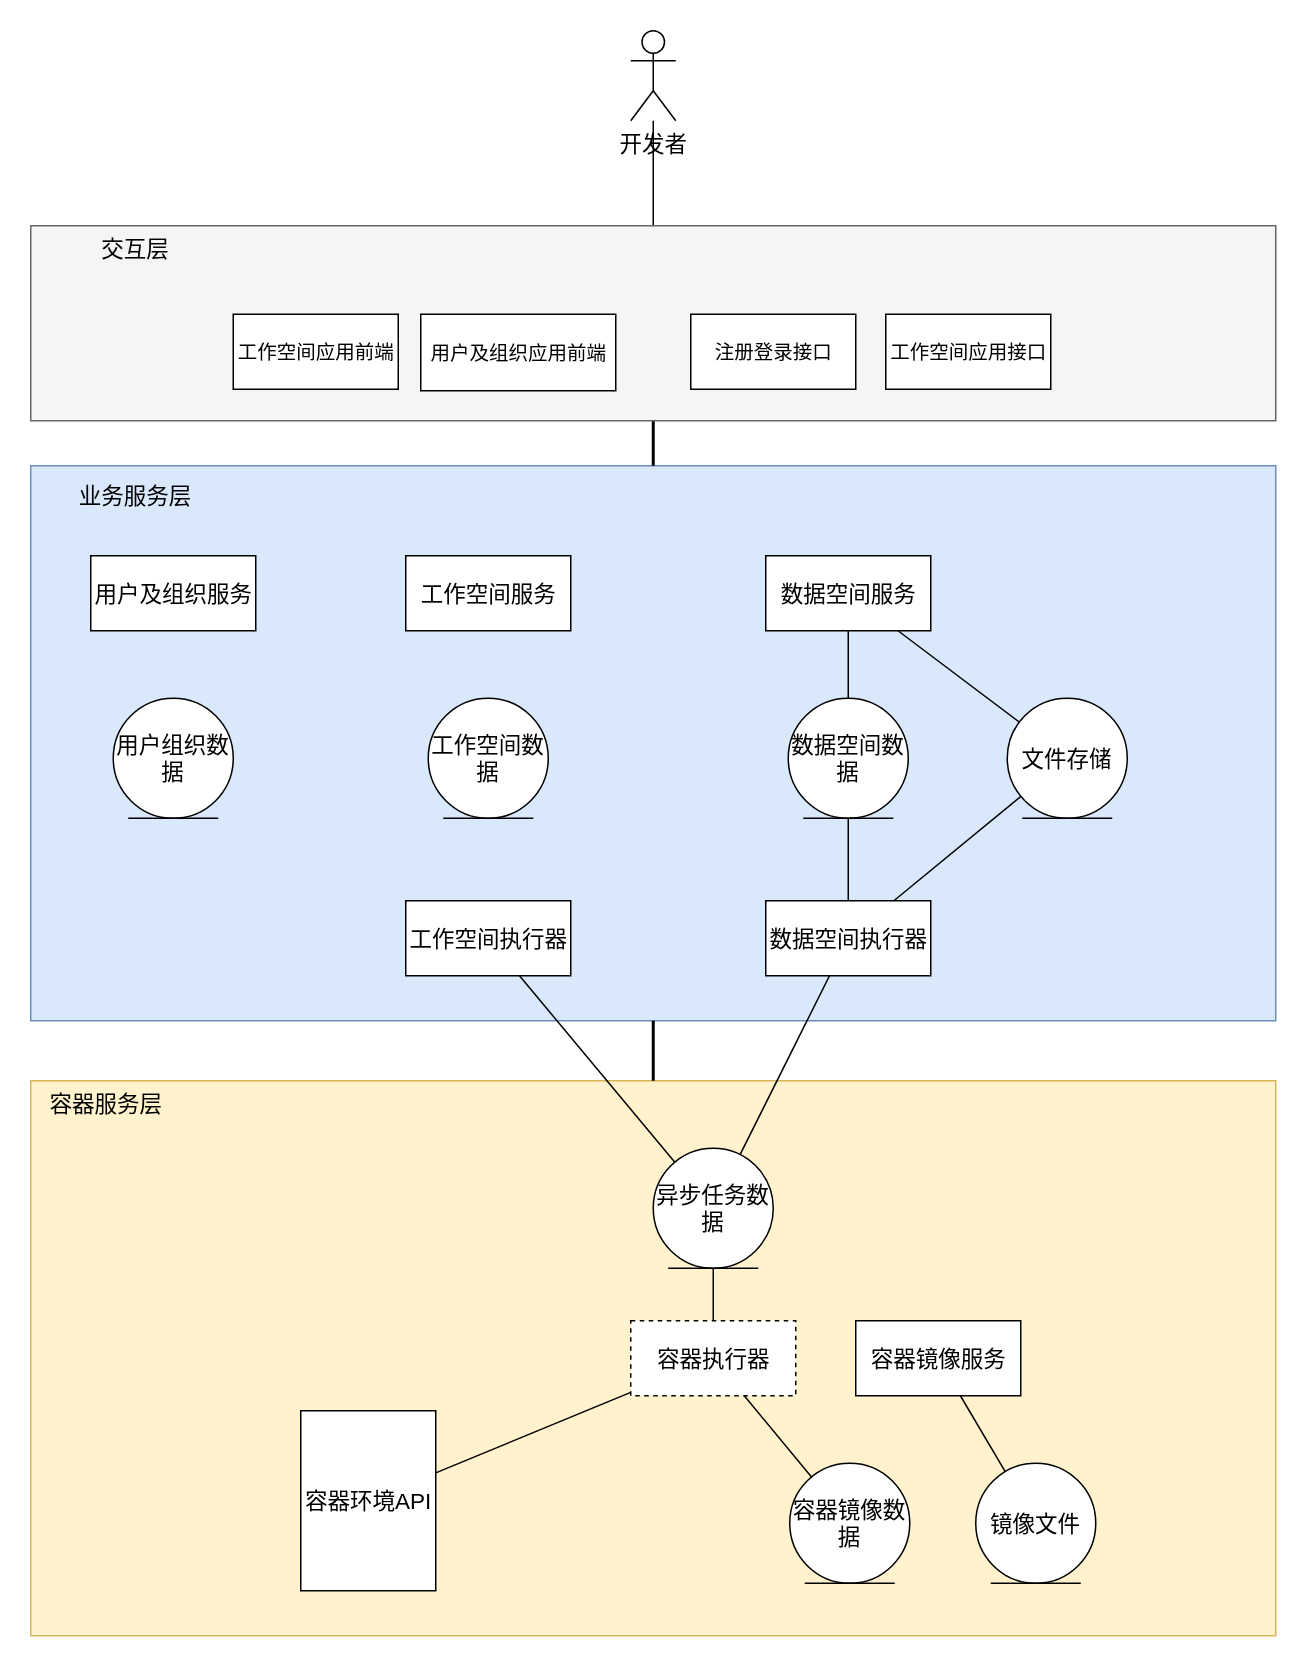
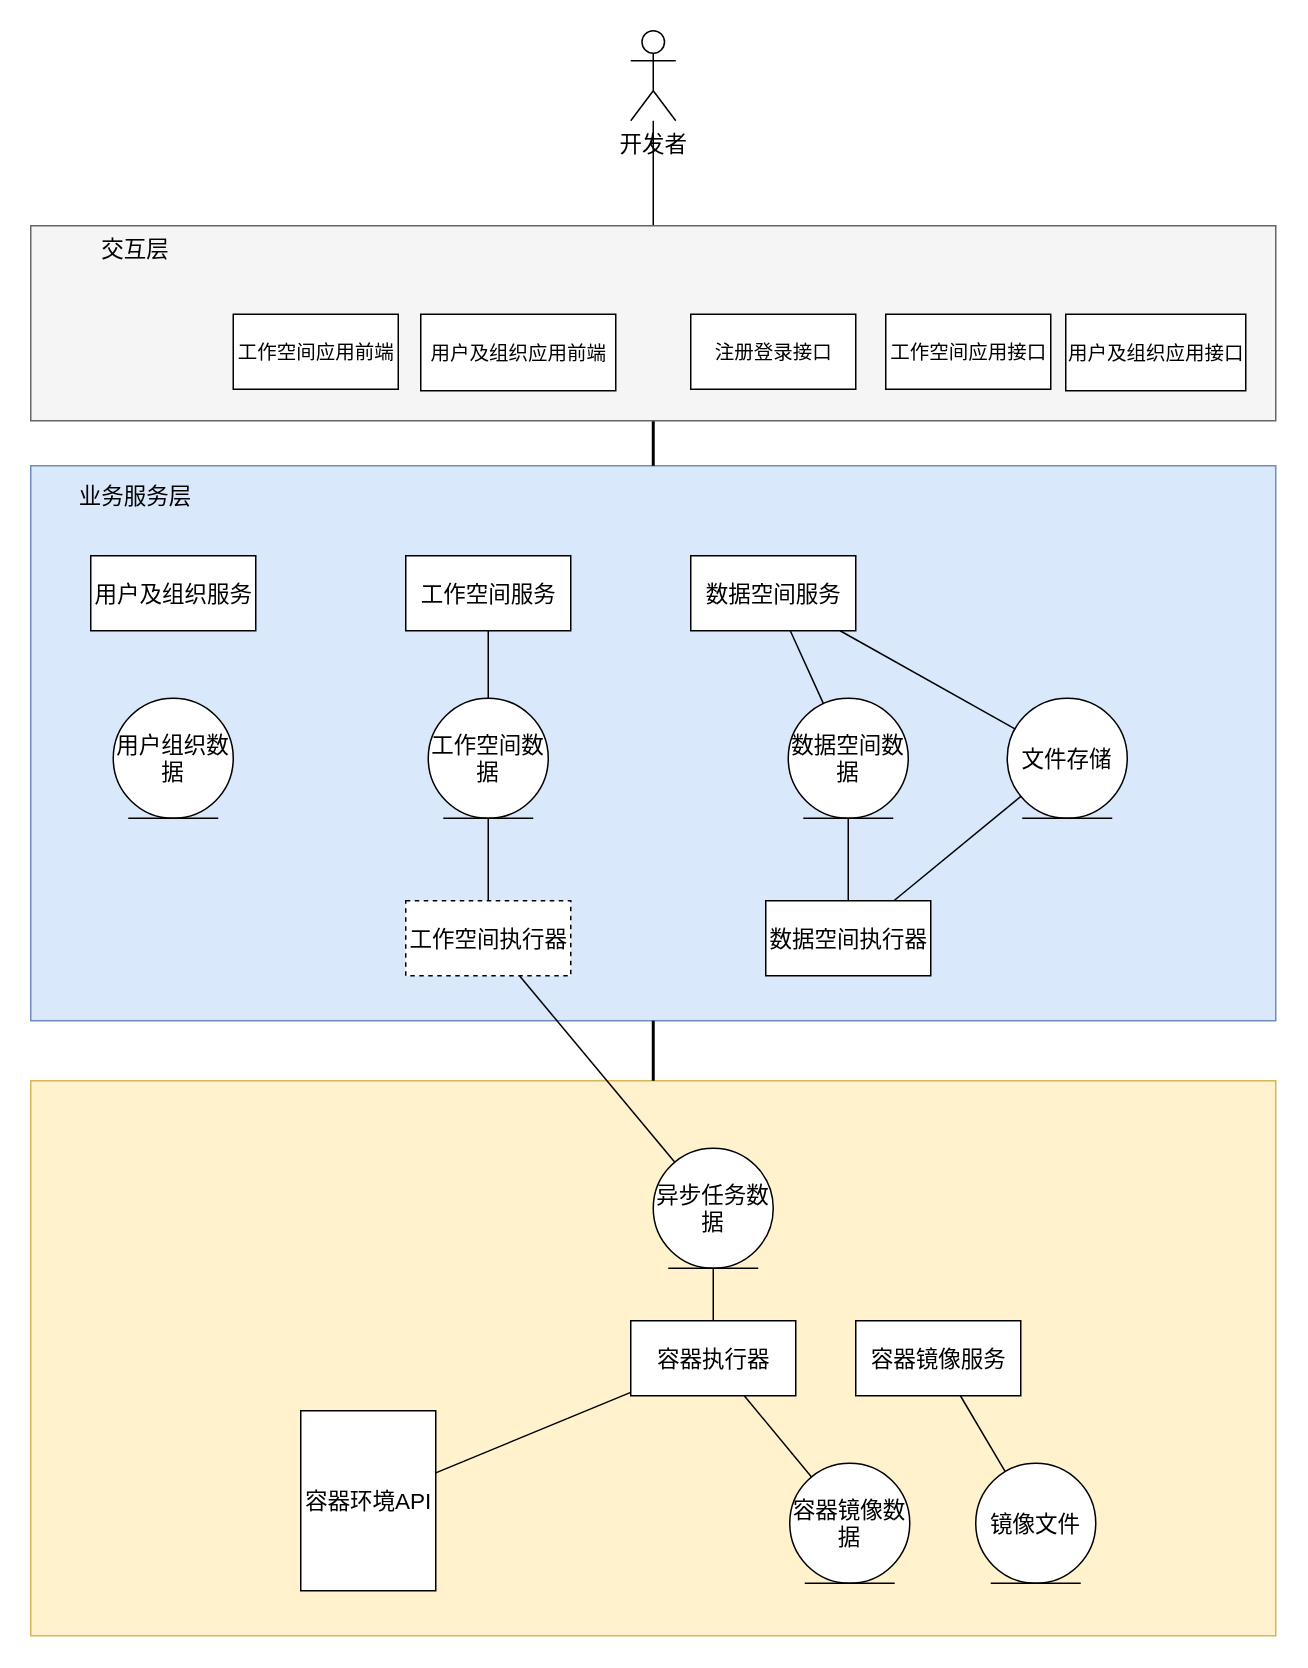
node "用户及组织应用接口": added
node "数据空间服务": moved (848, 593) -> (773, 593)
edge "工作空间服务" -- "工作空间数据": added
edge "工作空间数据" -- "工作空间执行器": added
node "工作空间执行器": style solid -> dashed
edge "数据空间执行器" -- "异步任务数据": removed
node "容器服务层": removed
node "容器执行器": style dashed -> solid
